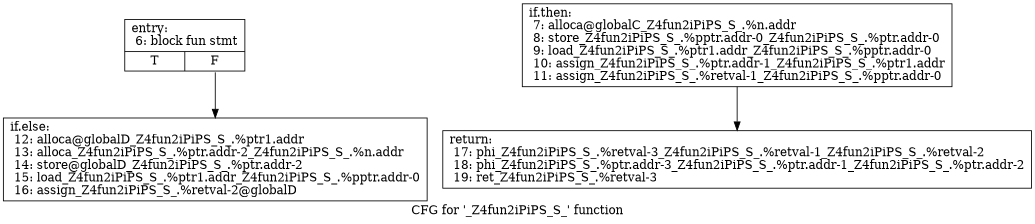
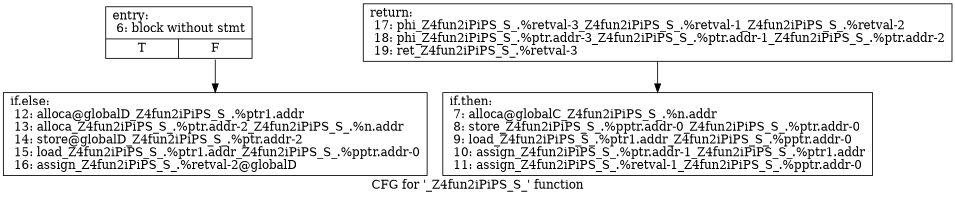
node "entry:": text "6: block fun stmt" -> "6: block without stmt"
edge "if.then:" -> "return:": reversed
